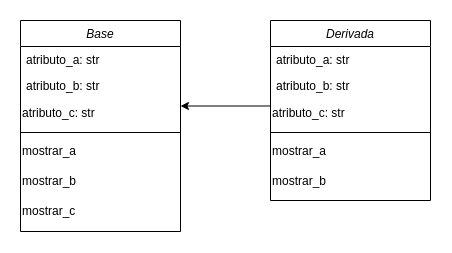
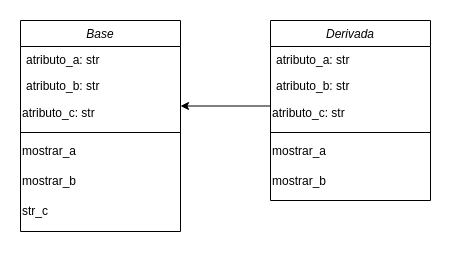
node "mostrar_c": label "mostrar_c" -> "str_c"
